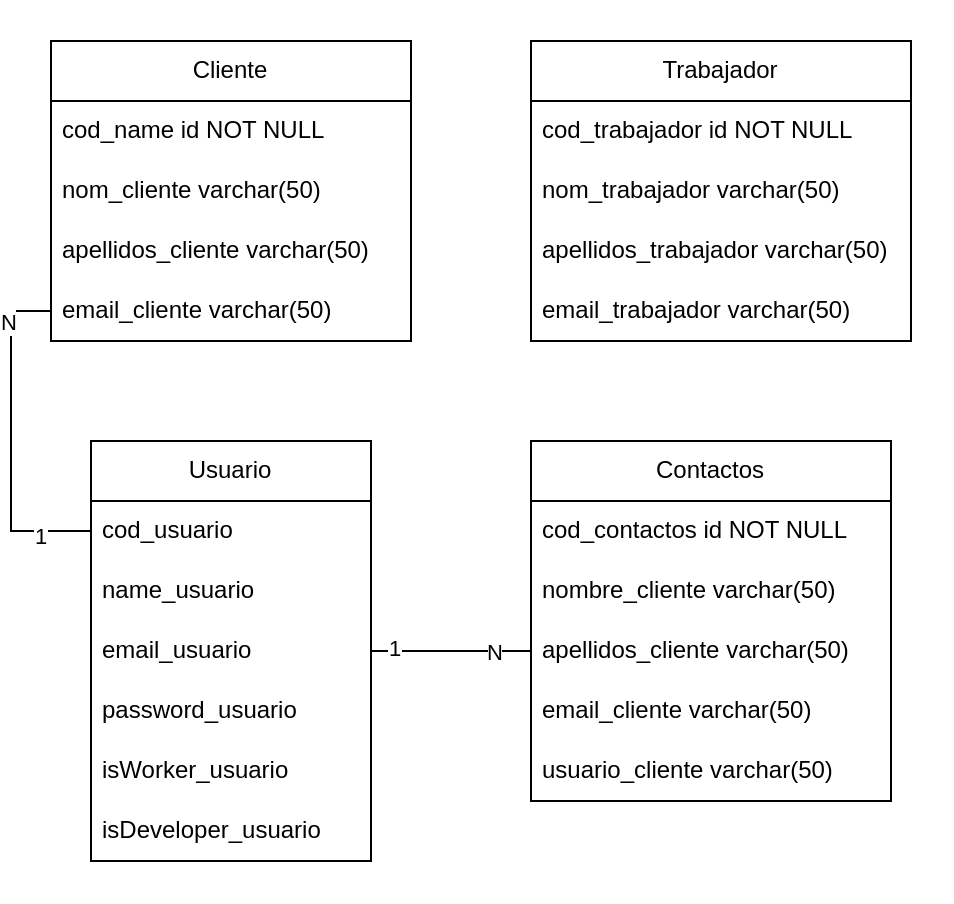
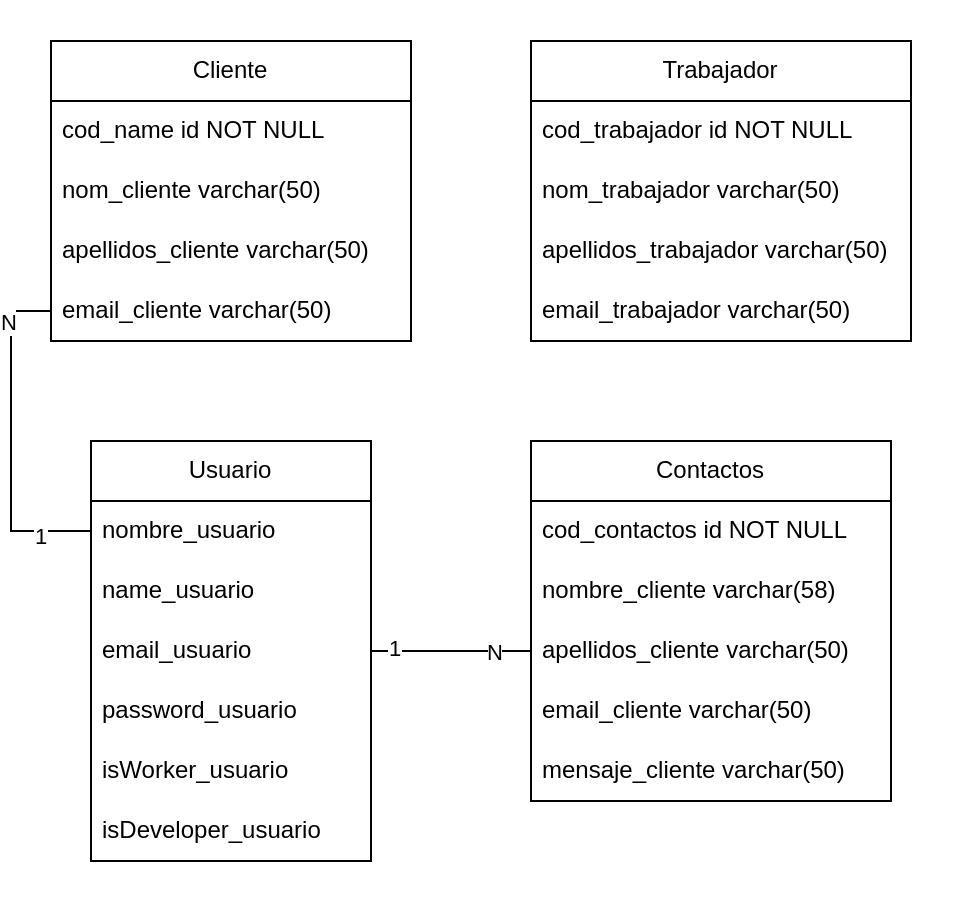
node "cod_usuario": label "cod_usuario" -> "nombre_usuario"
node "nombre_cliente varchar(50)": label "nombre_cliente varchar(50)" -> "nombre_cliente varchar(58)"
node "usuario_cliente varchar(50)": label "usuario_cliente varchar(50)" -> "mensaje_cliente varchar(50)"
